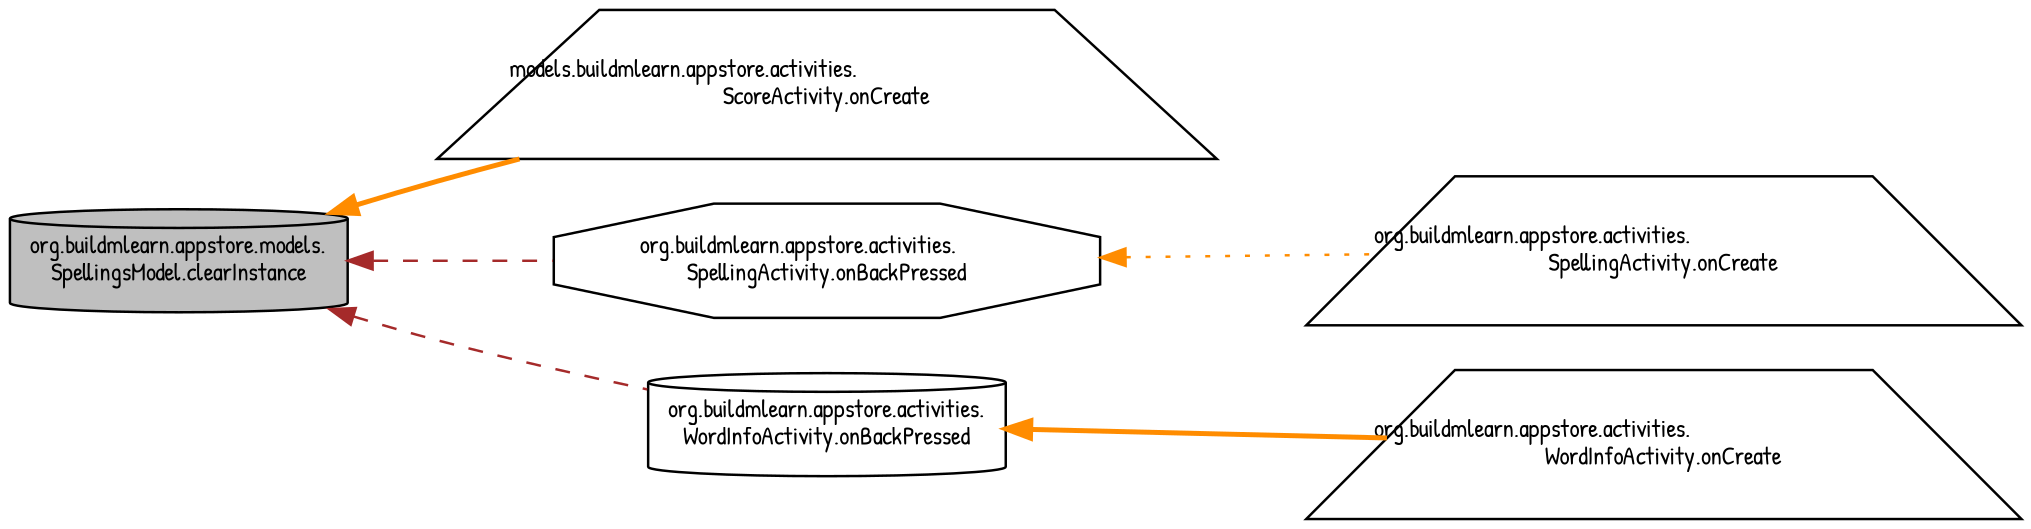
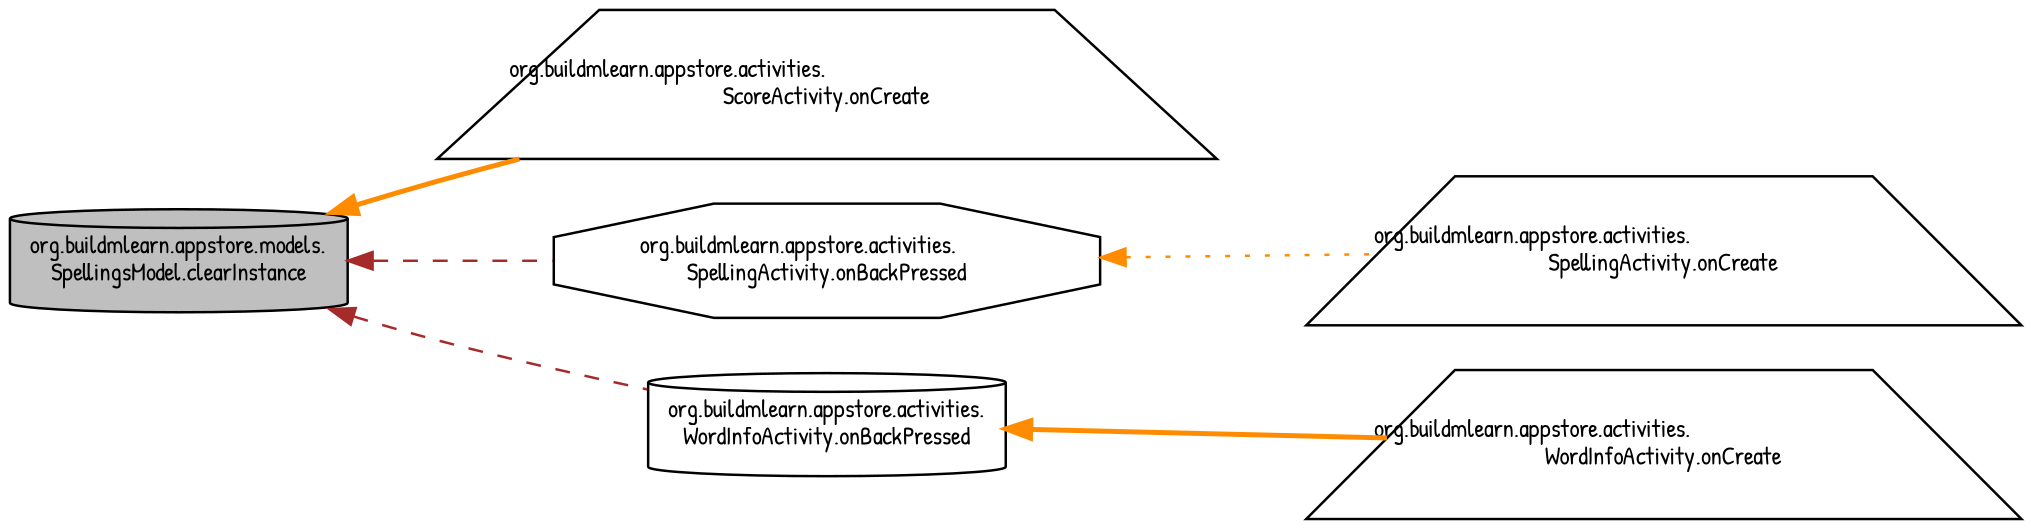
node "models.buildmlearn.appstore.activities. ScoreActivity.onCreate": label "models.buildmlearn.appstore.activities. ScoreActivity.onCreate" -> "org.buildmlearn.appstore.activities. ScoreActivity.onCreate"
